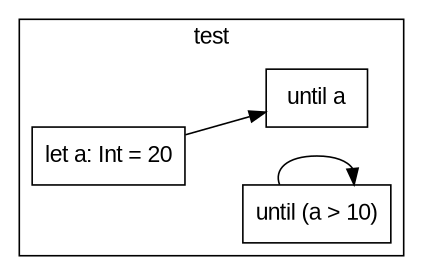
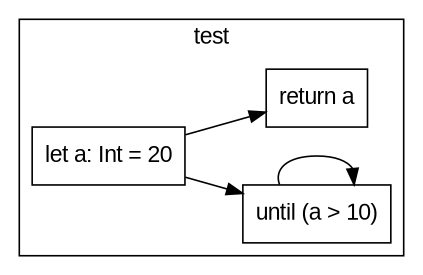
node "until a": label "until a" -> "return a"
edge "let a: Int = 20" -> "until (a > 10)": added
